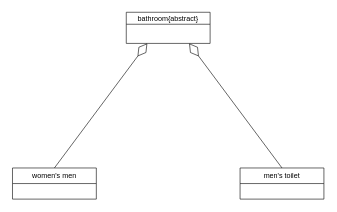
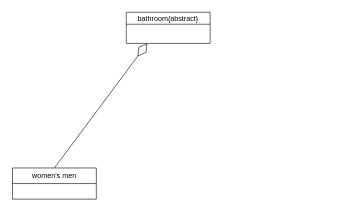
edge "men's toilet" -> "bathroom{abstract}": removed
node "men's toilet": removed
